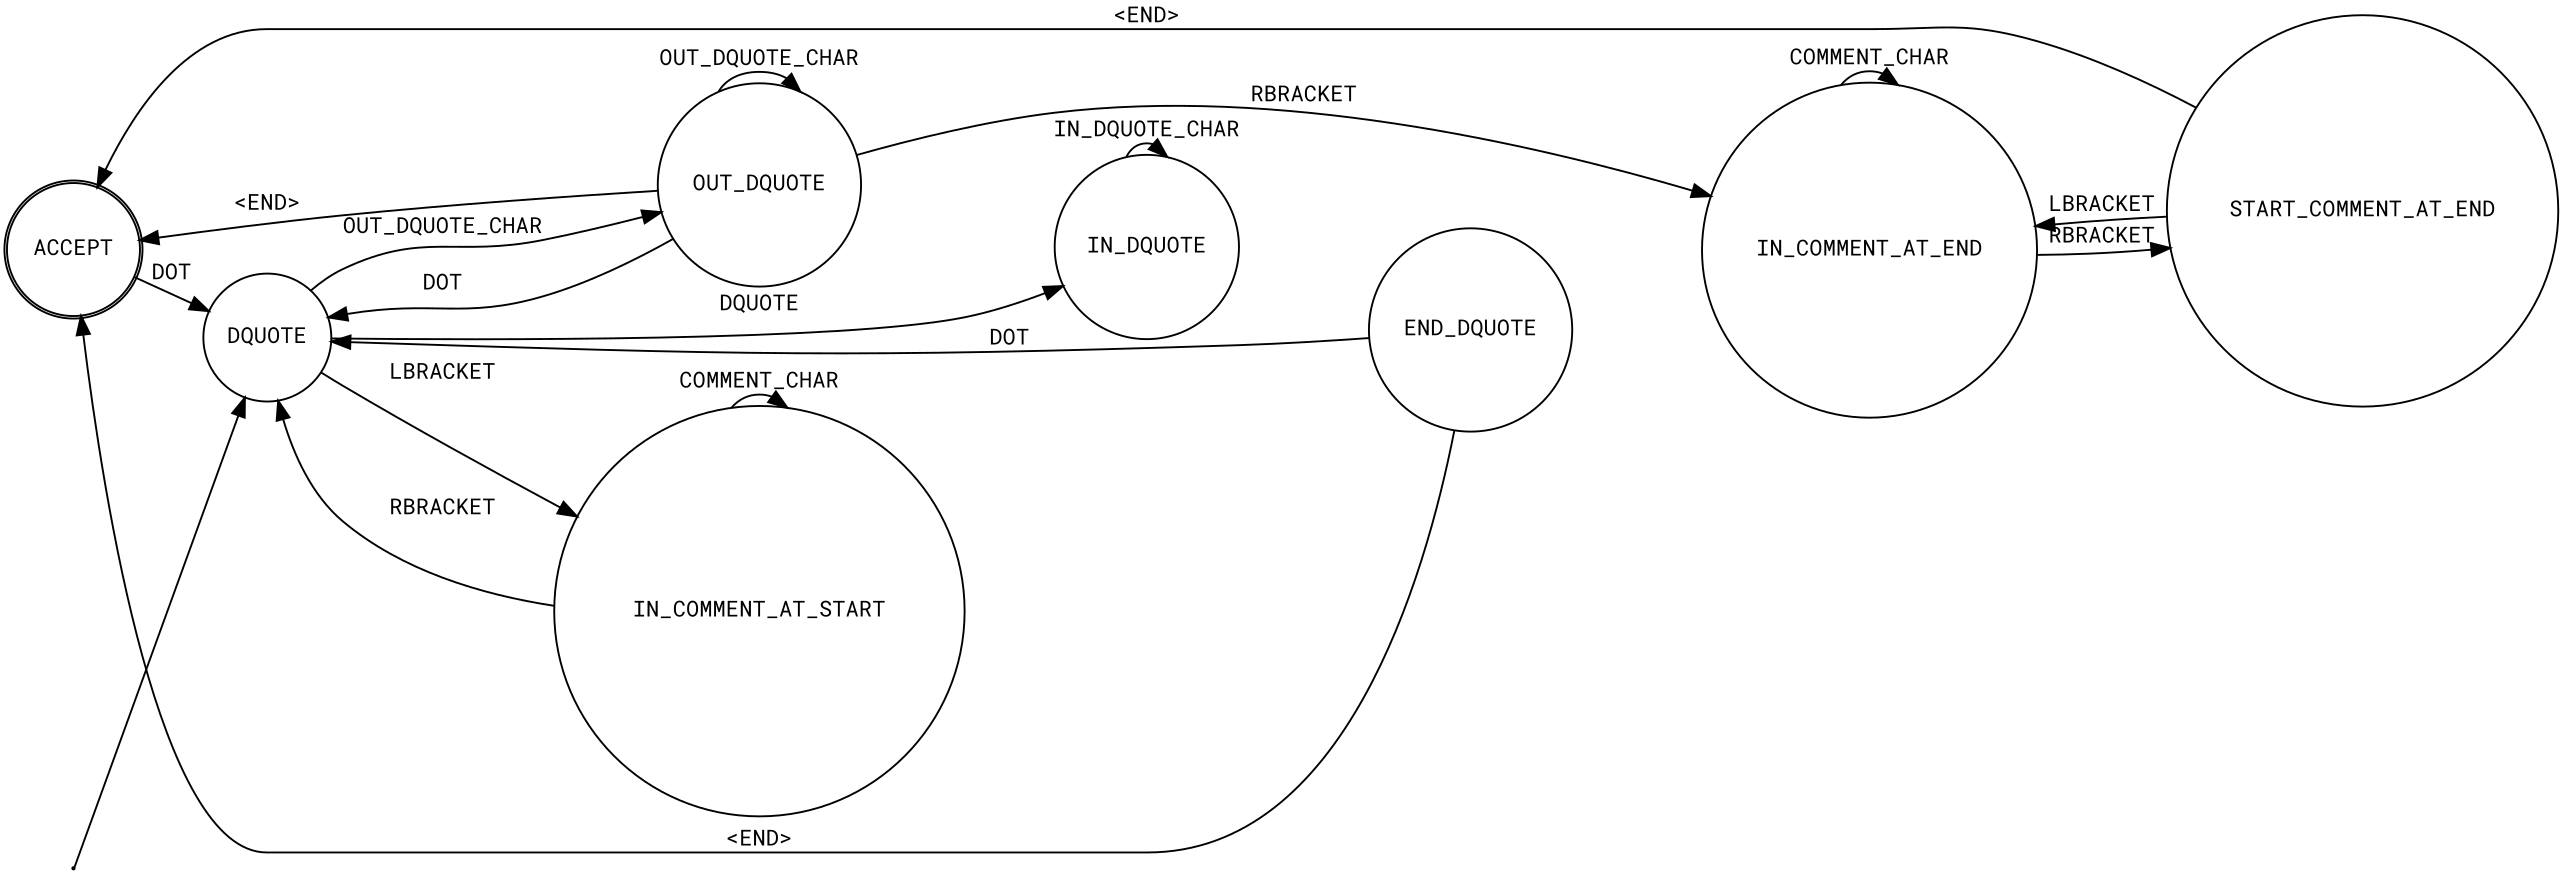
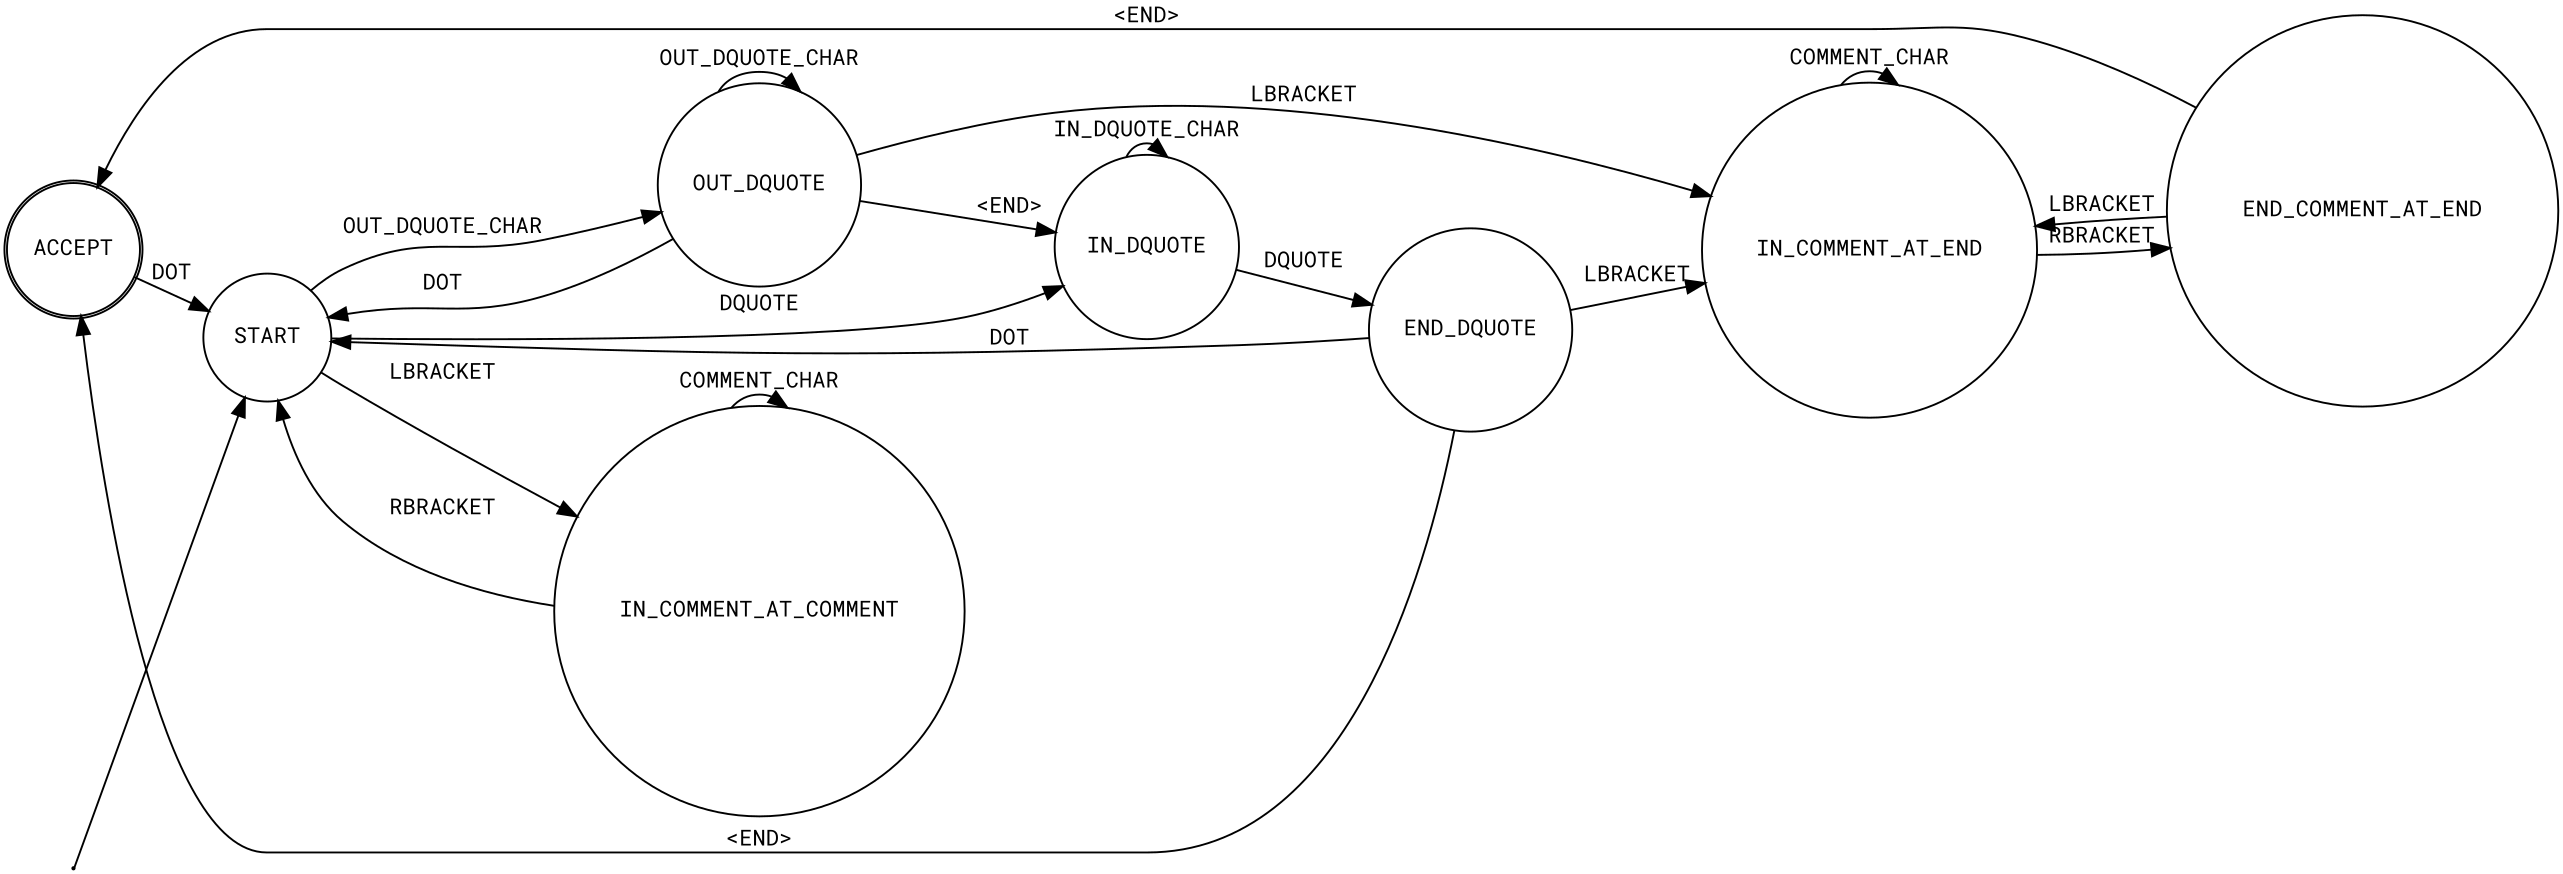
edge "OUT_DQUOTE" -> "IN_COMMENT_AT_END": label "RBRACKET" -> "LBRACKET"
edge "OUT_DQUOTE" -> "ACCEPT": now "OUT_DQUOTE" -> "IN_DQUOTE"
node "START_COMMENT_AT_END": label "START_COMMENT_AT_END" -> "END_COMMENT_AT_END"
edge "IN_DQUOTE" -> "END_DQUOTE": added, label "DQUOTE"
edge "END_DQUOTE" -> "IN_COMMENT_AT_END": added, label "LBRACKET"
node "DQUOTE": label "DQUOTE" -> "START"
node "IN_COMMENT_AT_START": label "IN_COMMENT_AT_START" -> "IN_COMMENT_AT_COMMENT"
